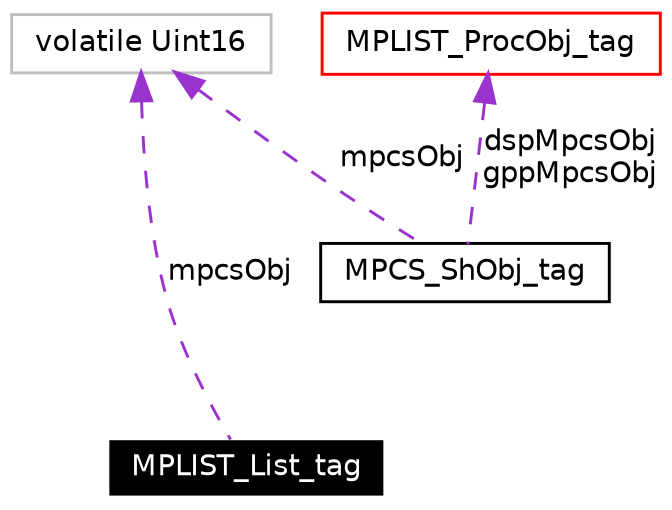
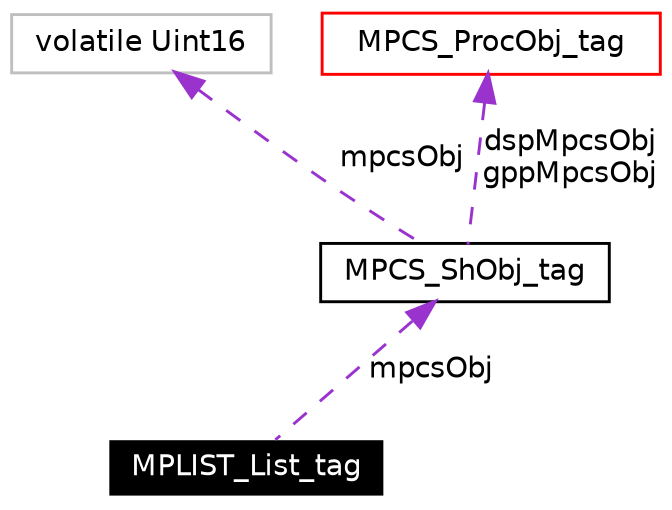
node "MPLIST_ProcObj_tag": label "MPLIST_ProcObj_tag" -> "MPCS_ProcObj_tag"
edge "MPLIST_List_tag" -> "volatile Uint16": now "MPLIST_List_tag" -> "MPCS_ShObj_tag"
